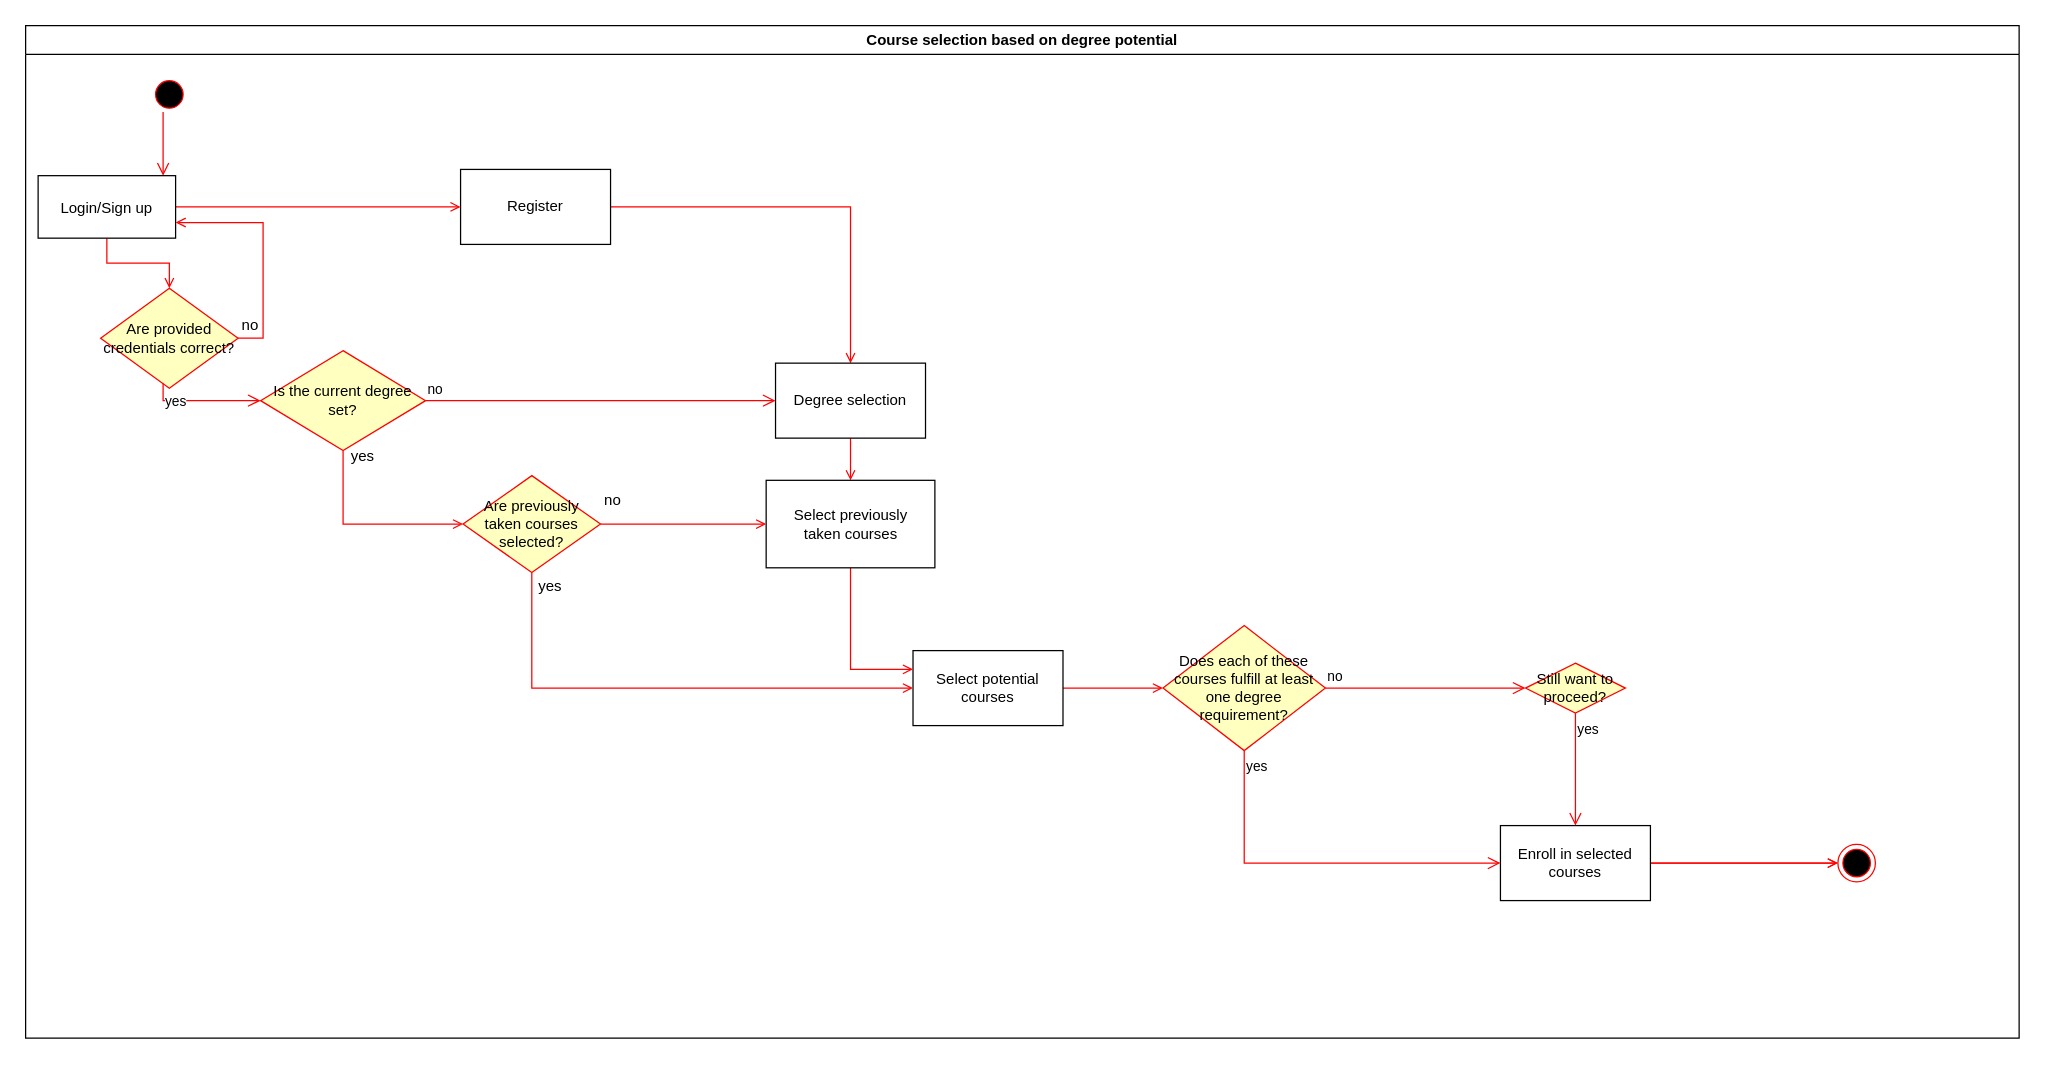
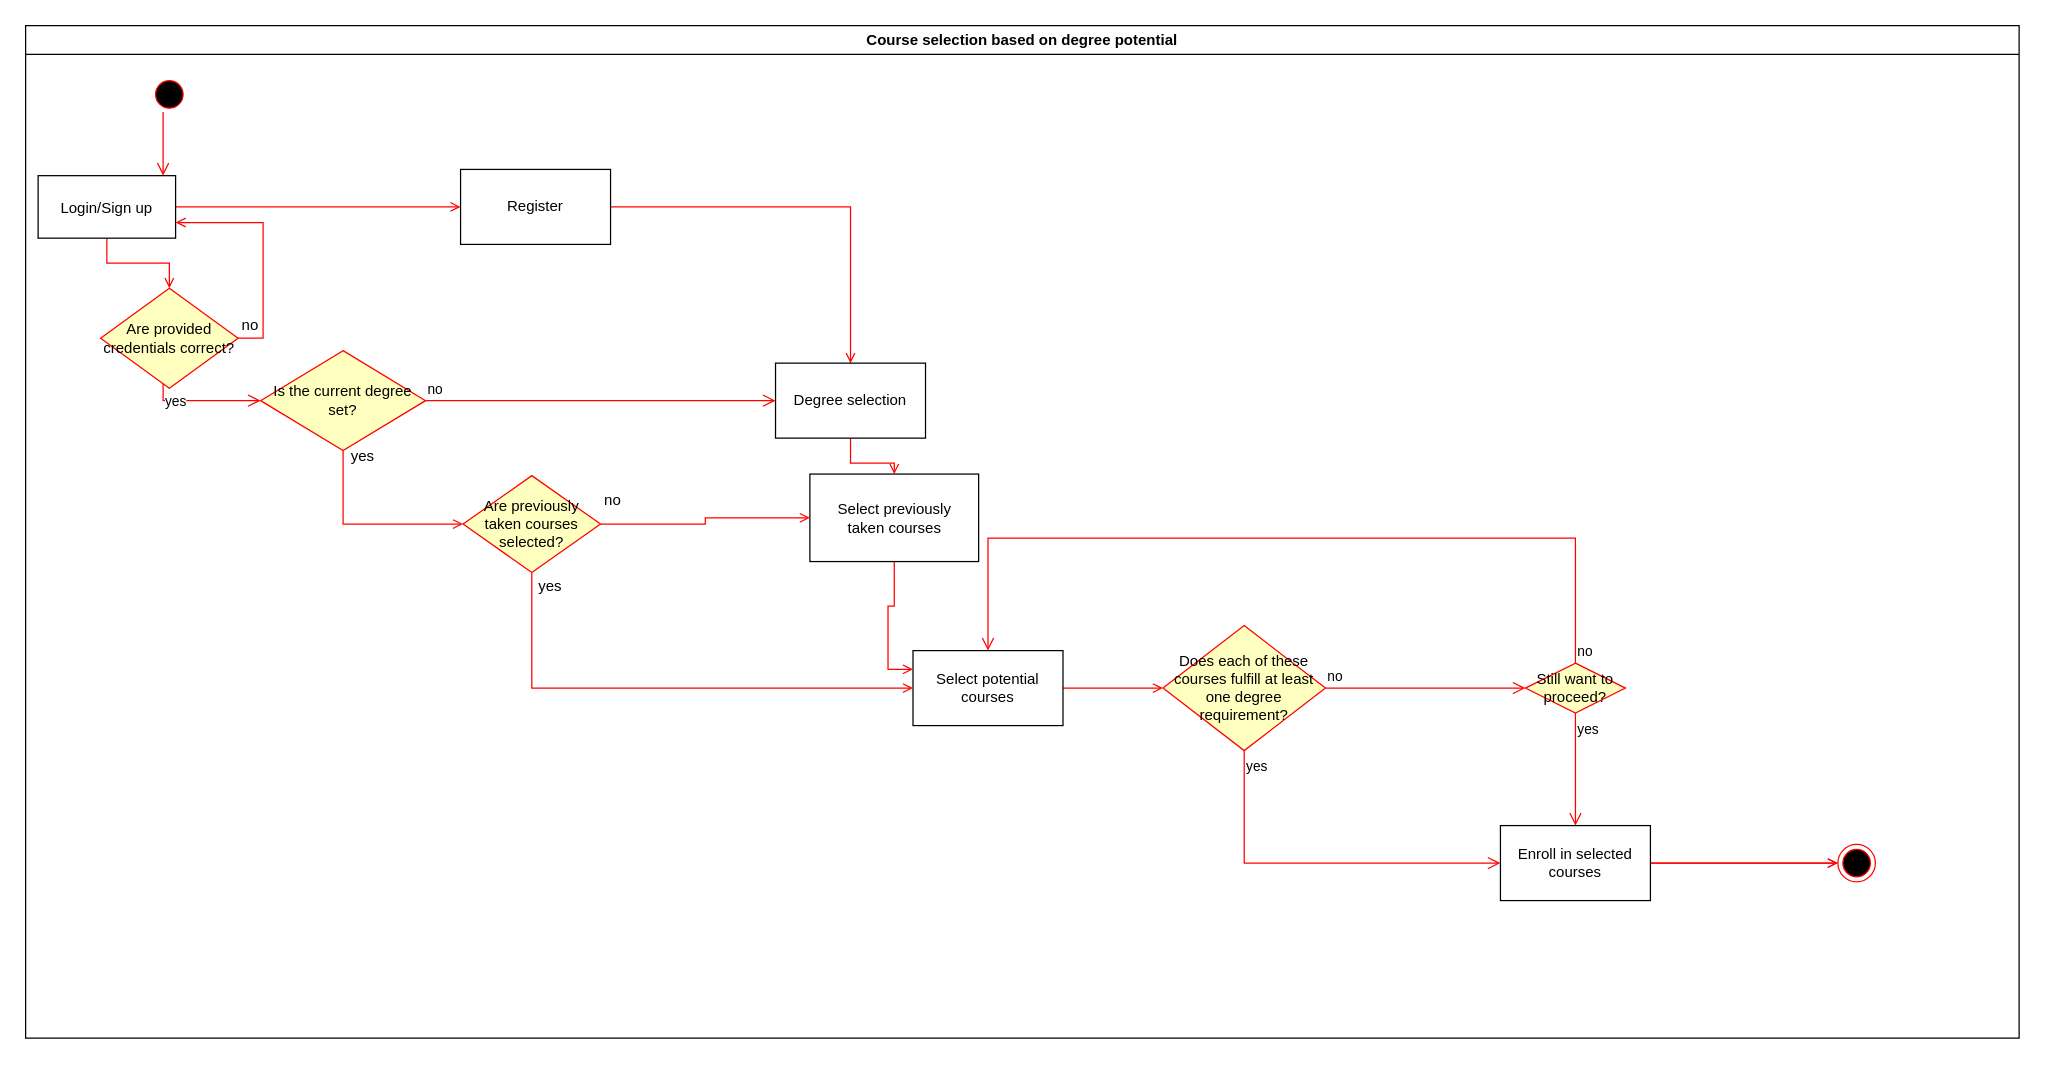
node "Select previously taken courses": moved (851, 524) -> (894, 518)
edge "Still want to proceed?" -> "Select potential courses": added, label "no"
